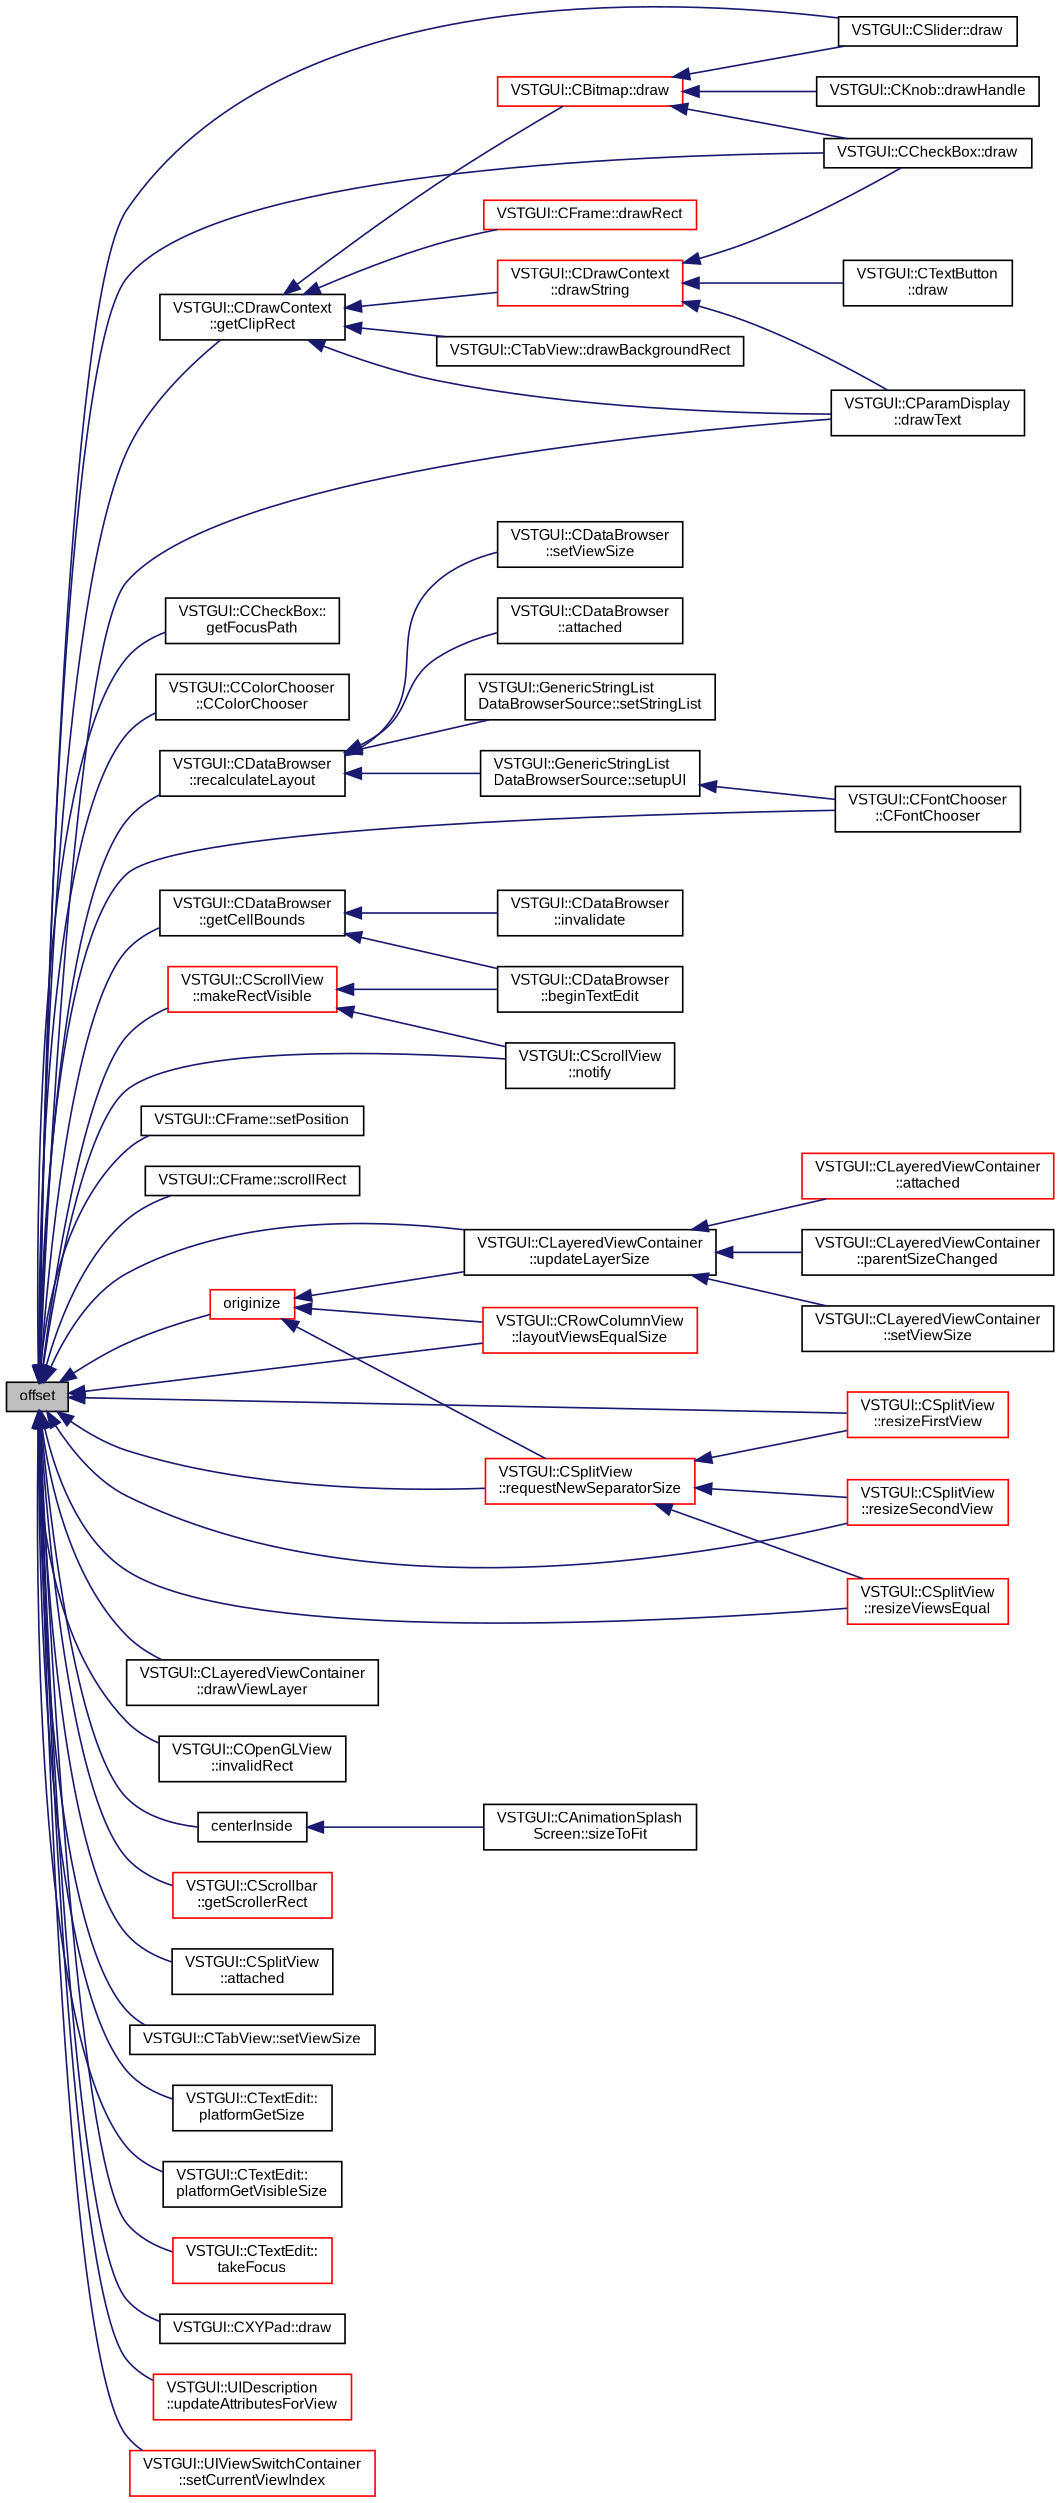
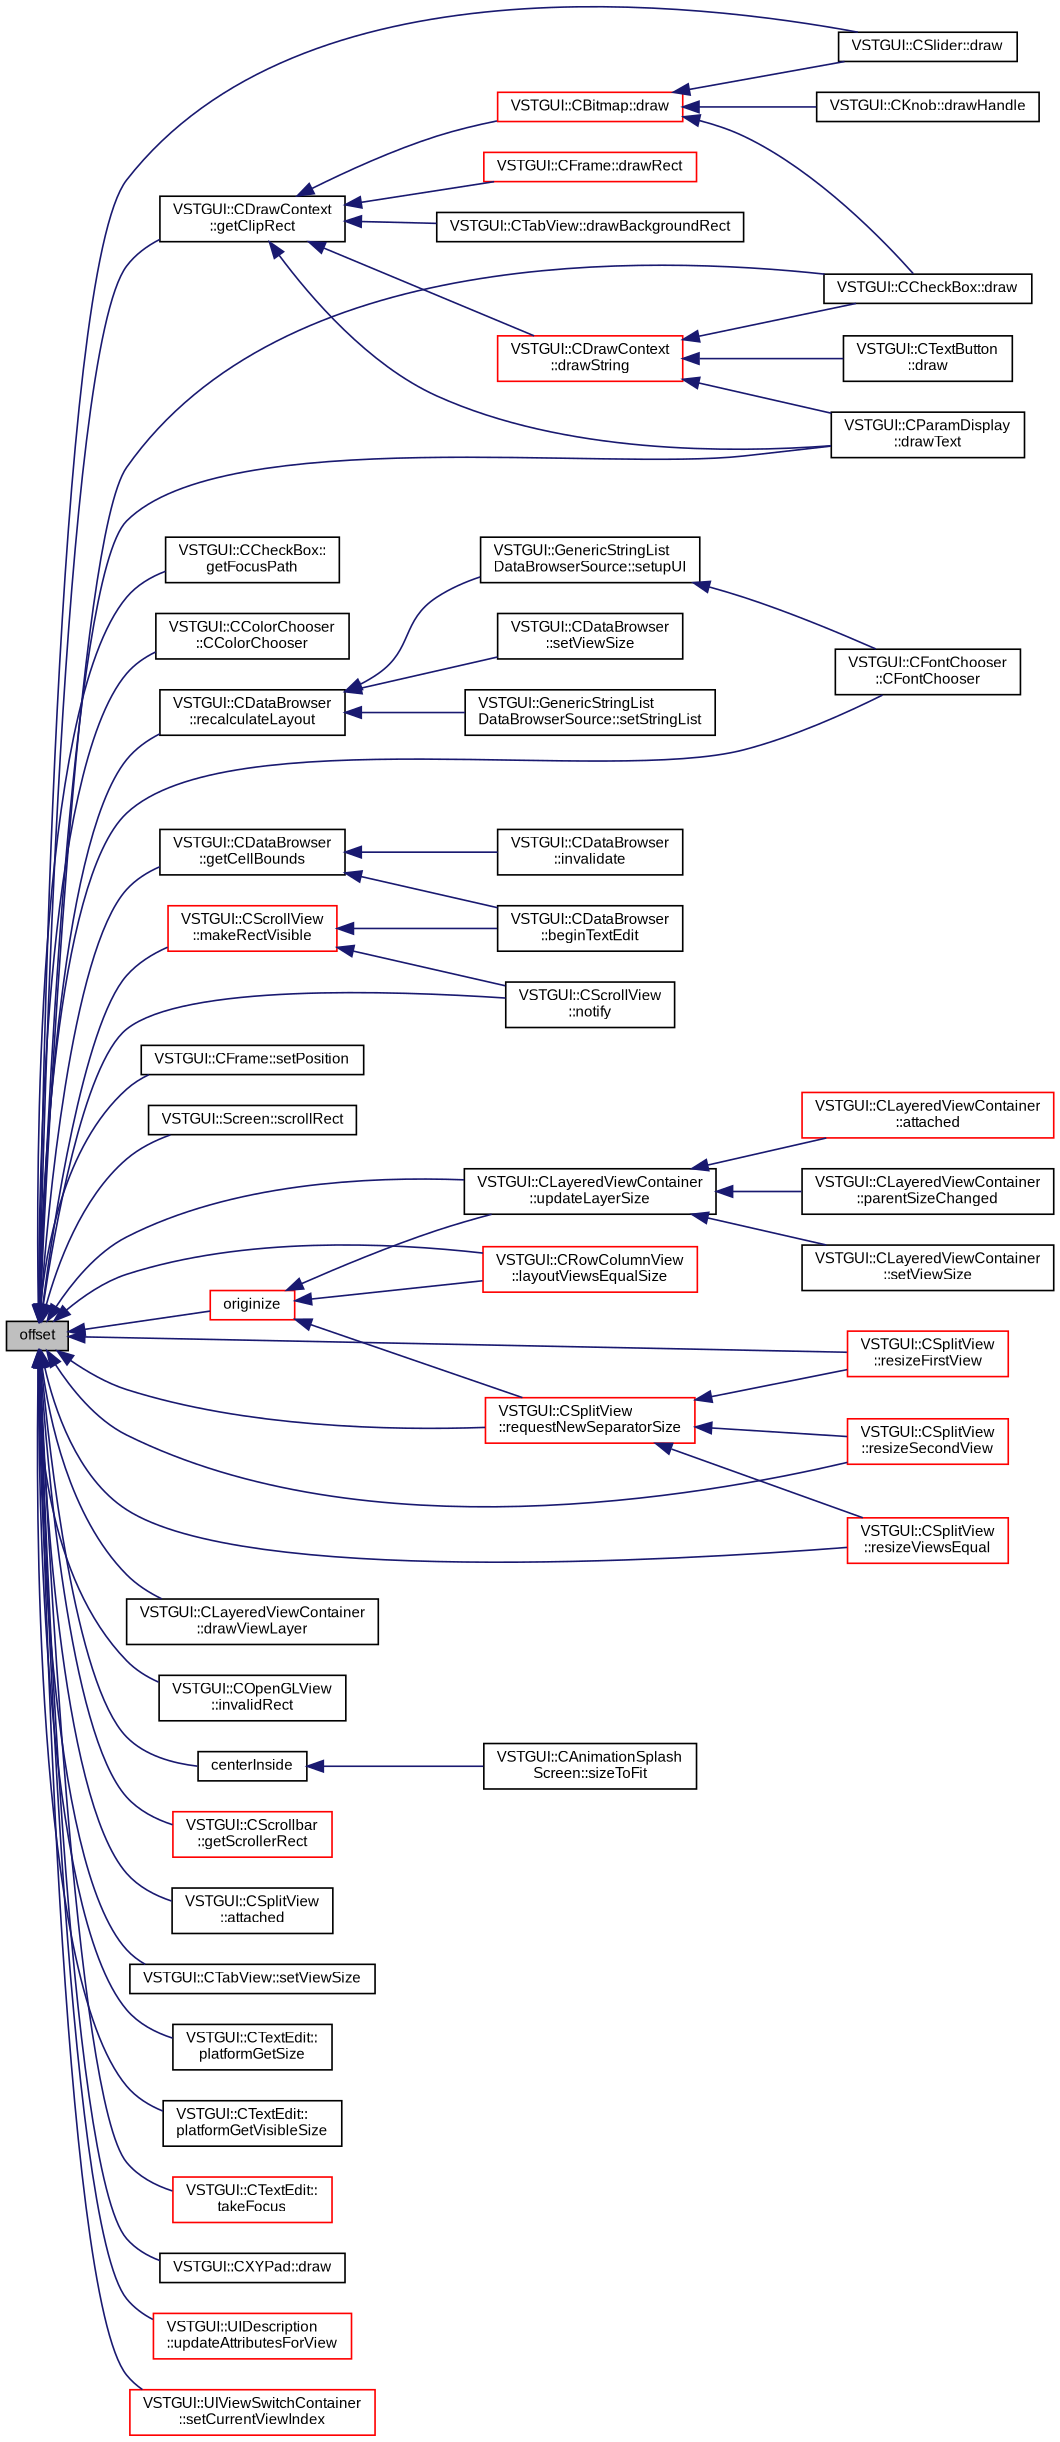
node "VSTGUI::CDataBrowser ::attached": removed
node "VSTGUI::CFrame::scrollRect": label "VSTGUI::CFrame::scrollRect" -> "VSTGUI::Screen::scrollRect"
